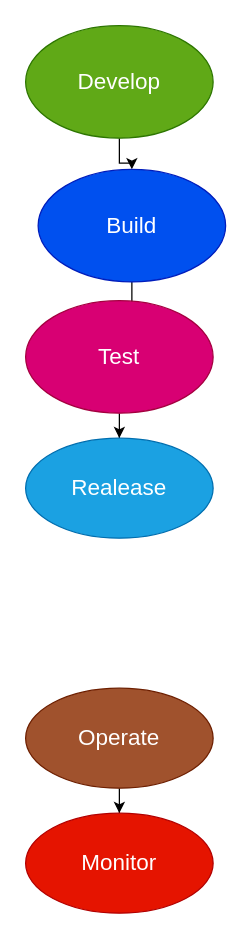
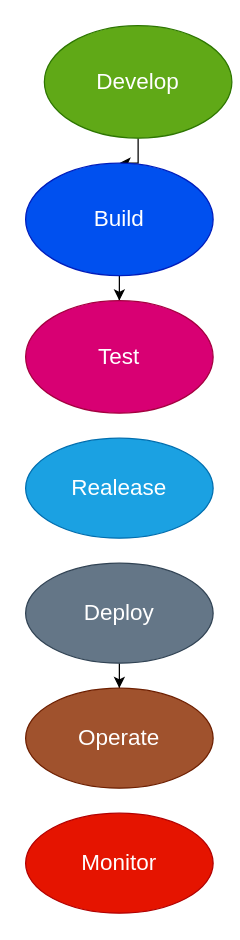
node "Develop": moved (119, 82) -> (138, 82)
node "Build": moved (132, 226) -> (119, 219)
edge "Test" -> "Realease": removed
node "Deploy": added
edge "Deploy" -> "Operate": added
edge "Operate" -> "Monitor": removed
